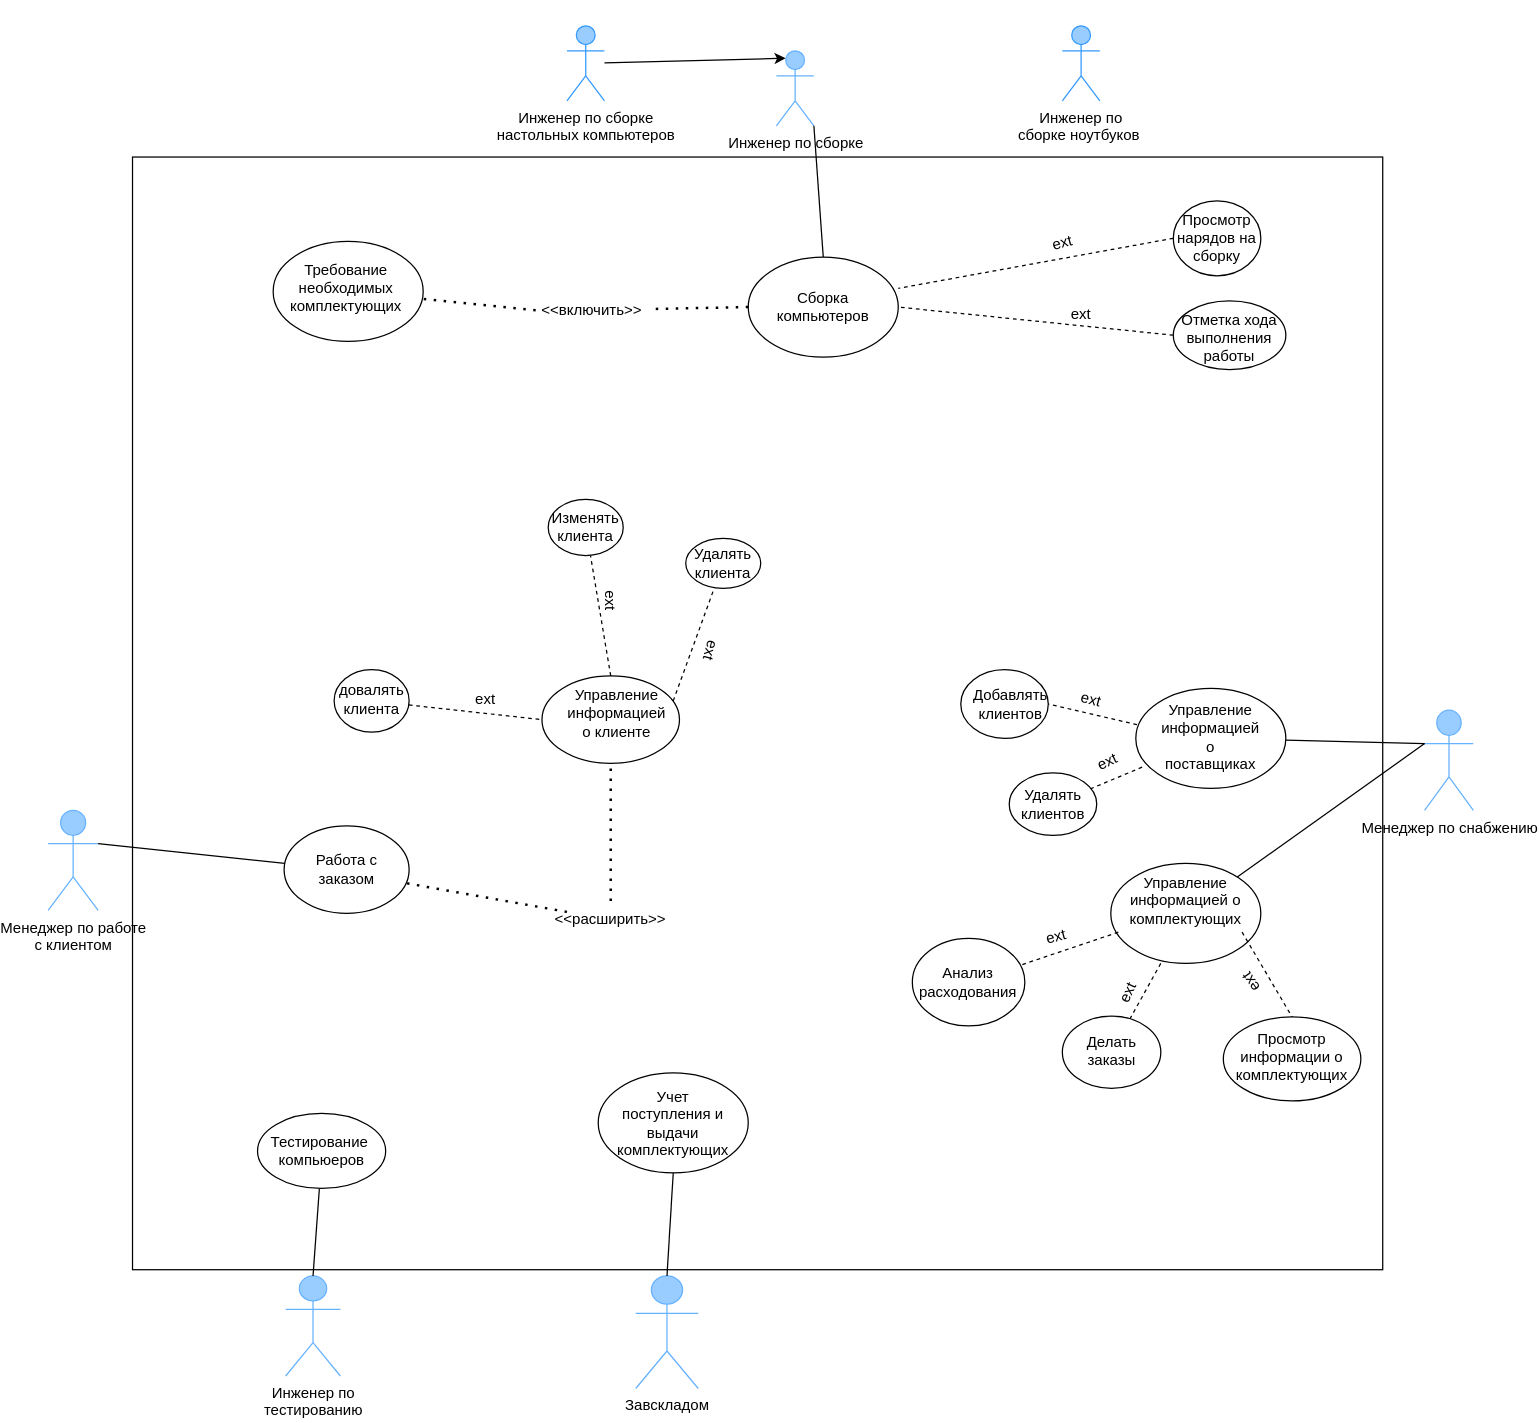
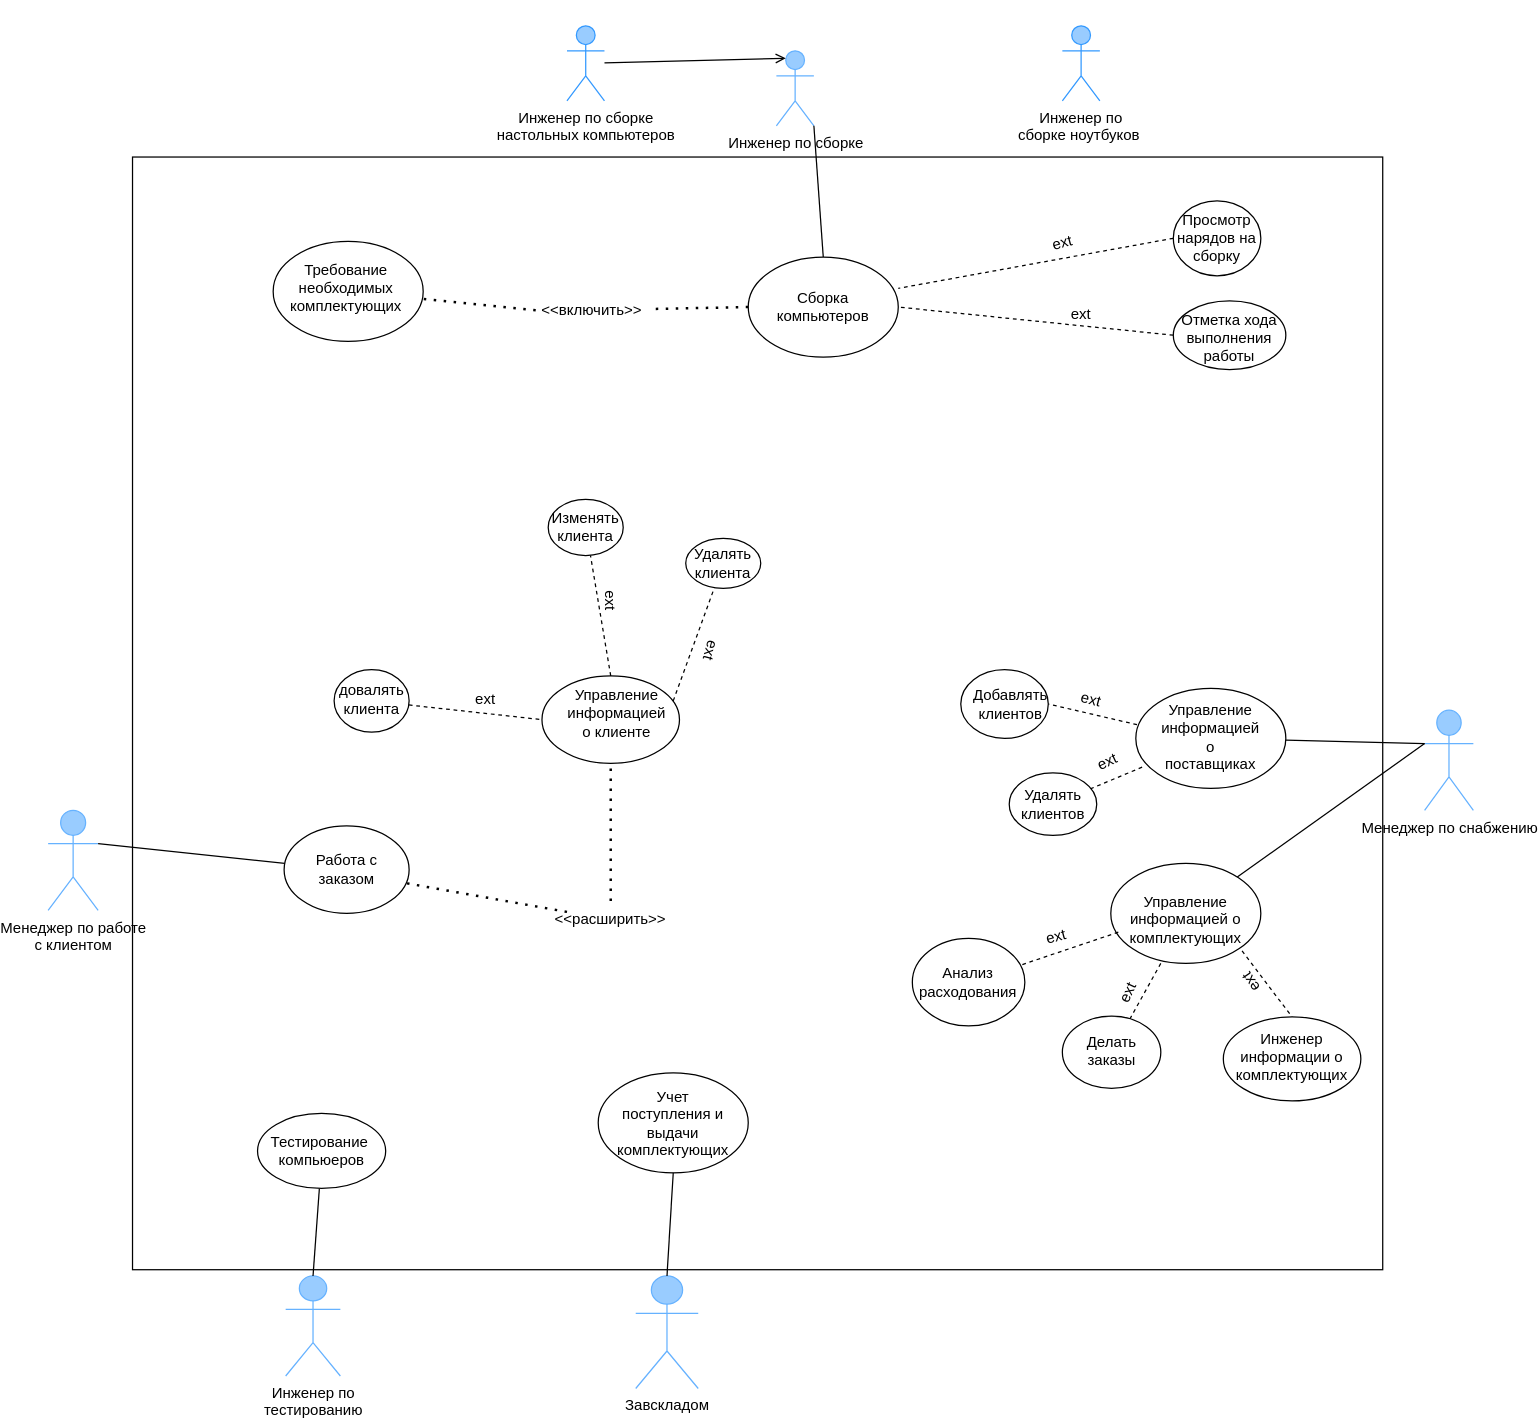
edge "Инженер по сборке настольных компьютеров" -> "Инженер по сборке": arrowhead classic -> open
node "Управление информацией о комплектующих": moved (1186, 901) -> (1186, 919)
node "Просмотр информации о комплектующих": label "Просмотр информации о комплектующих" -> "Инженер информации о комплектующих"
